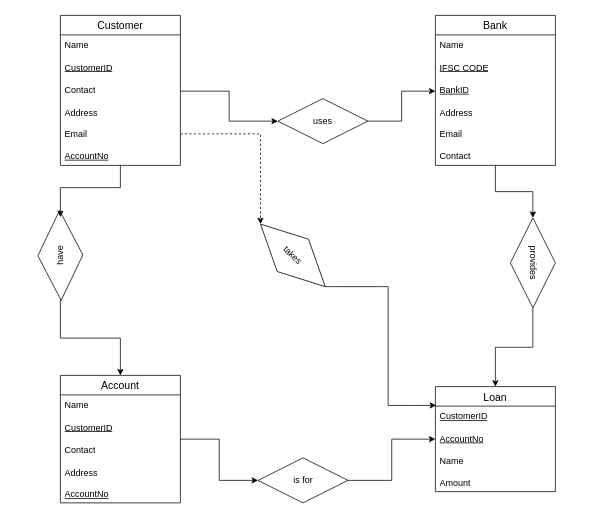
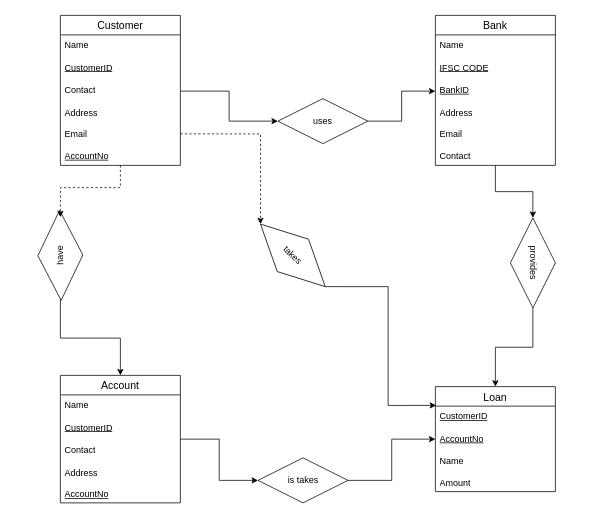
edge "Customer" -> "have": style solid -> dashed
node "is for": label "is for" -> "is takes"
